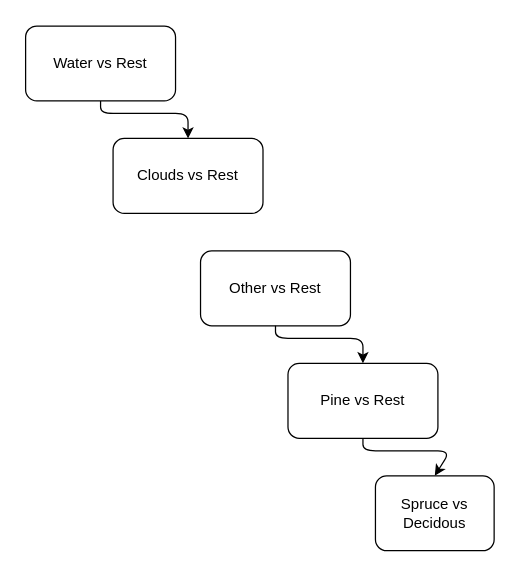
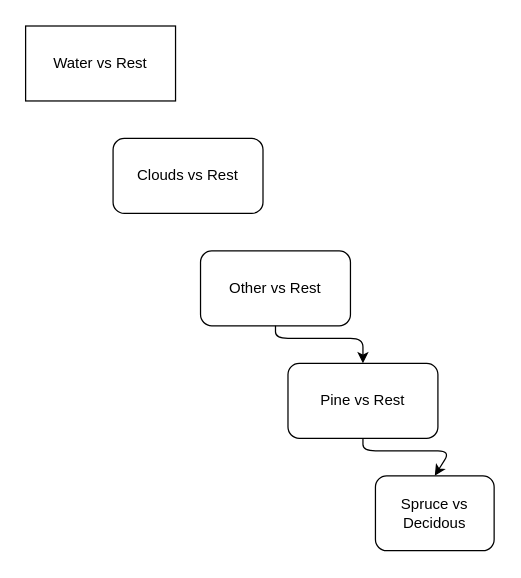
node "Water vs Rest": shape rounded rectangle -> rectangle
edge "Water vs Rest" -> "Clouds vs Rest": removed
